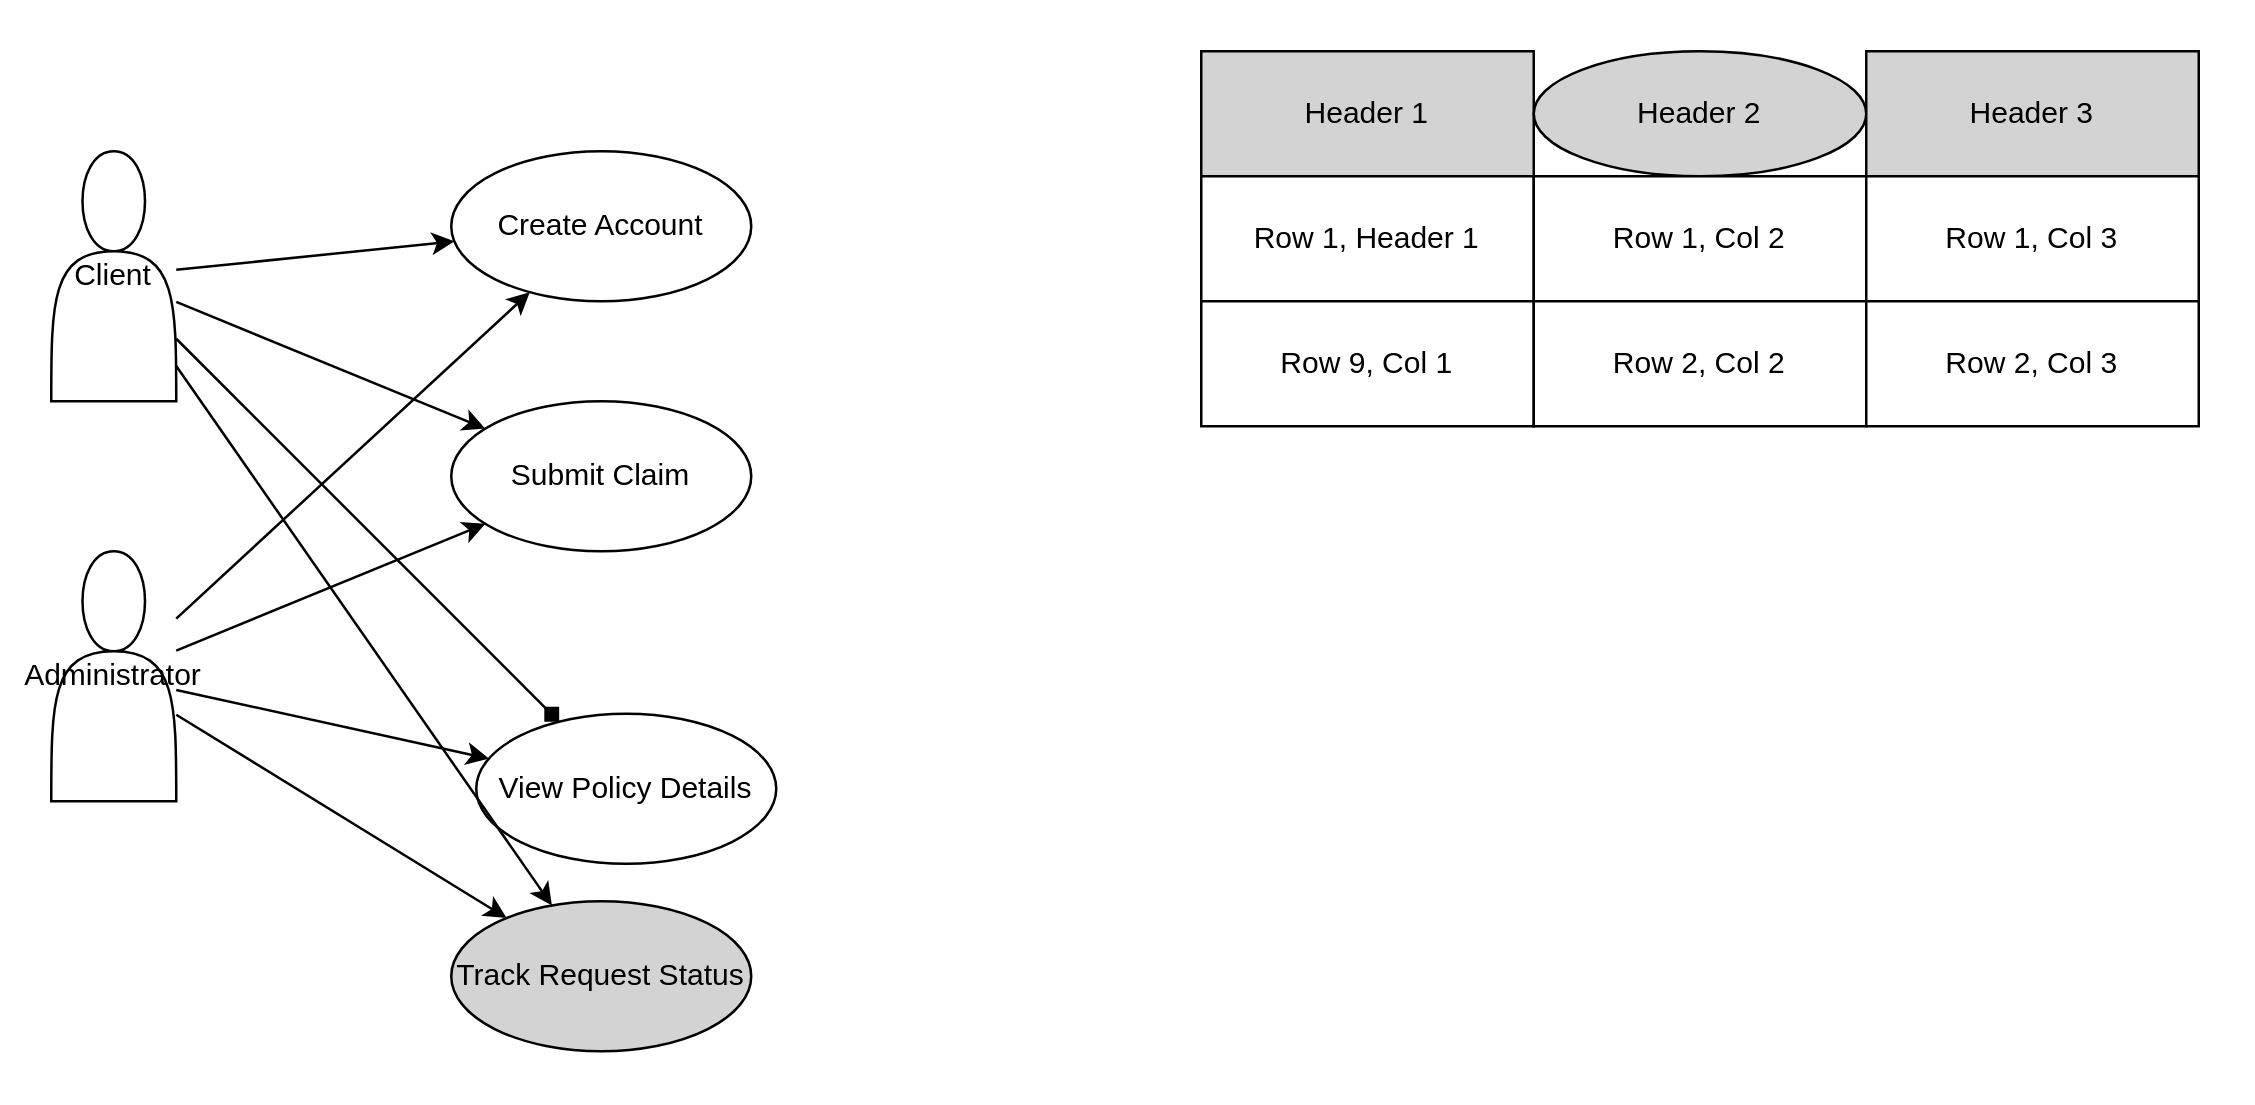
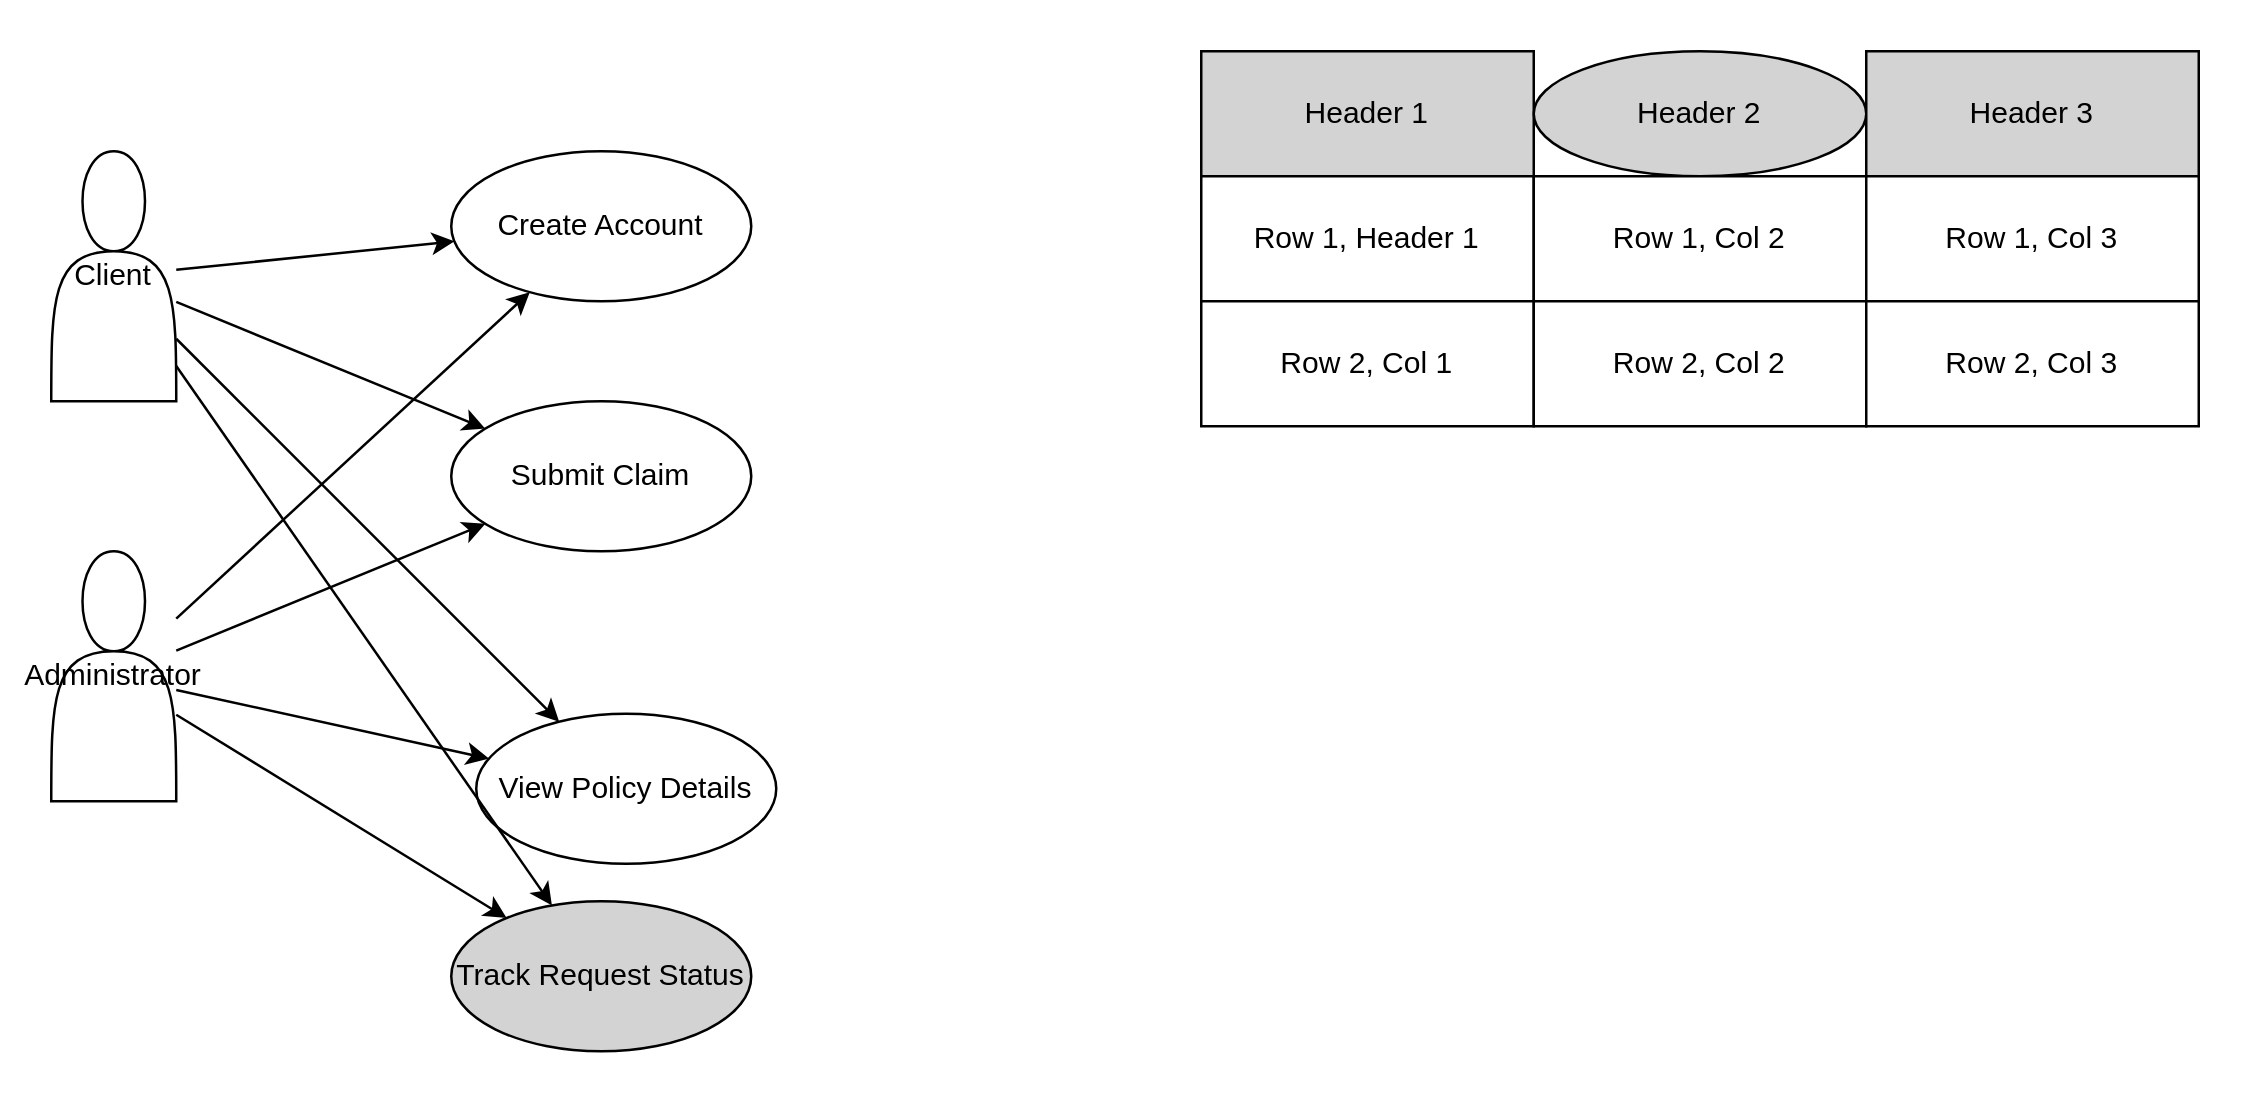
node "Row 9, Col 1": label "Row 9, Col 1" -> "Row 2, Col 1"
edge "Client" -> "View Policy Details": arrowhead diamond -> classic
